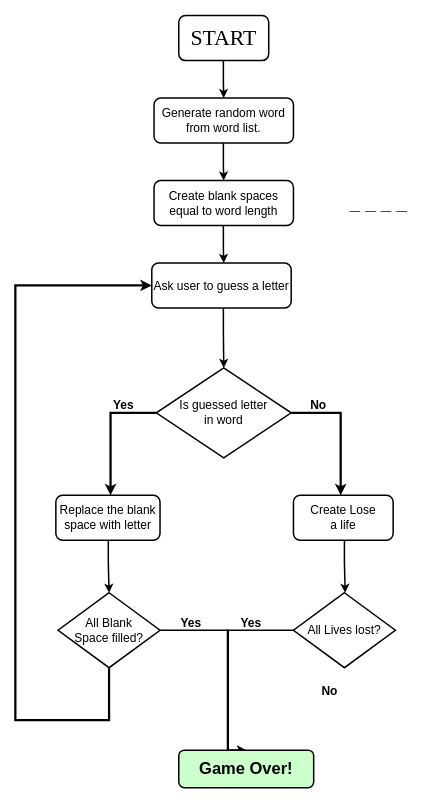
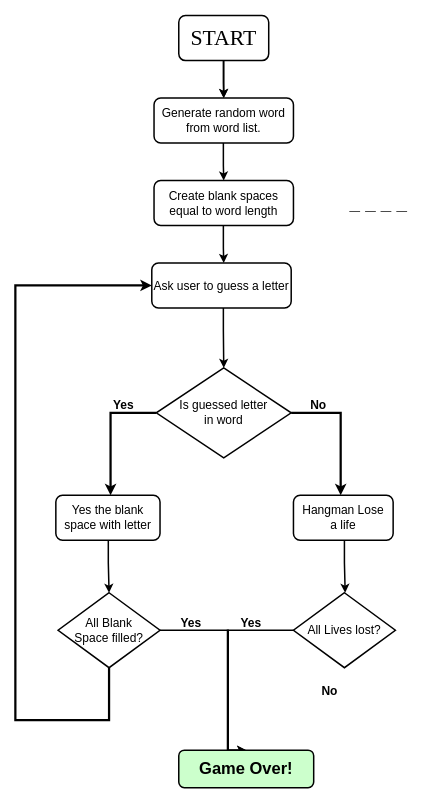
edge "START" -> "Generate random word from word list.": added
node "Replace the blank space with letter": label "Replace the blank space with letter" -> "Yes the blank space with letter"
node "Create Lose a life": label "Create Lose a life" -> "Hangman Lose a life"
